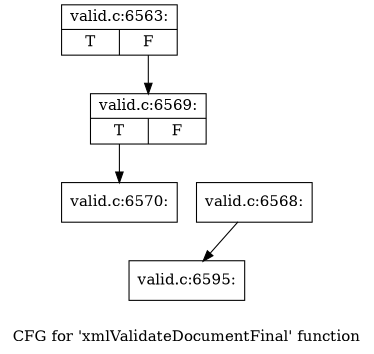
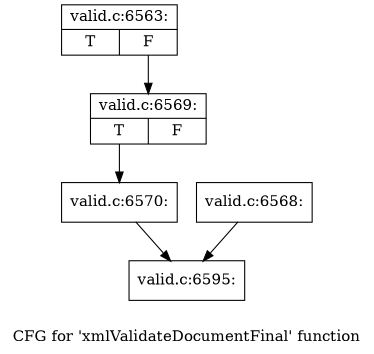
edge "valid.c:6570:" -> "valid.c:6595:": added
